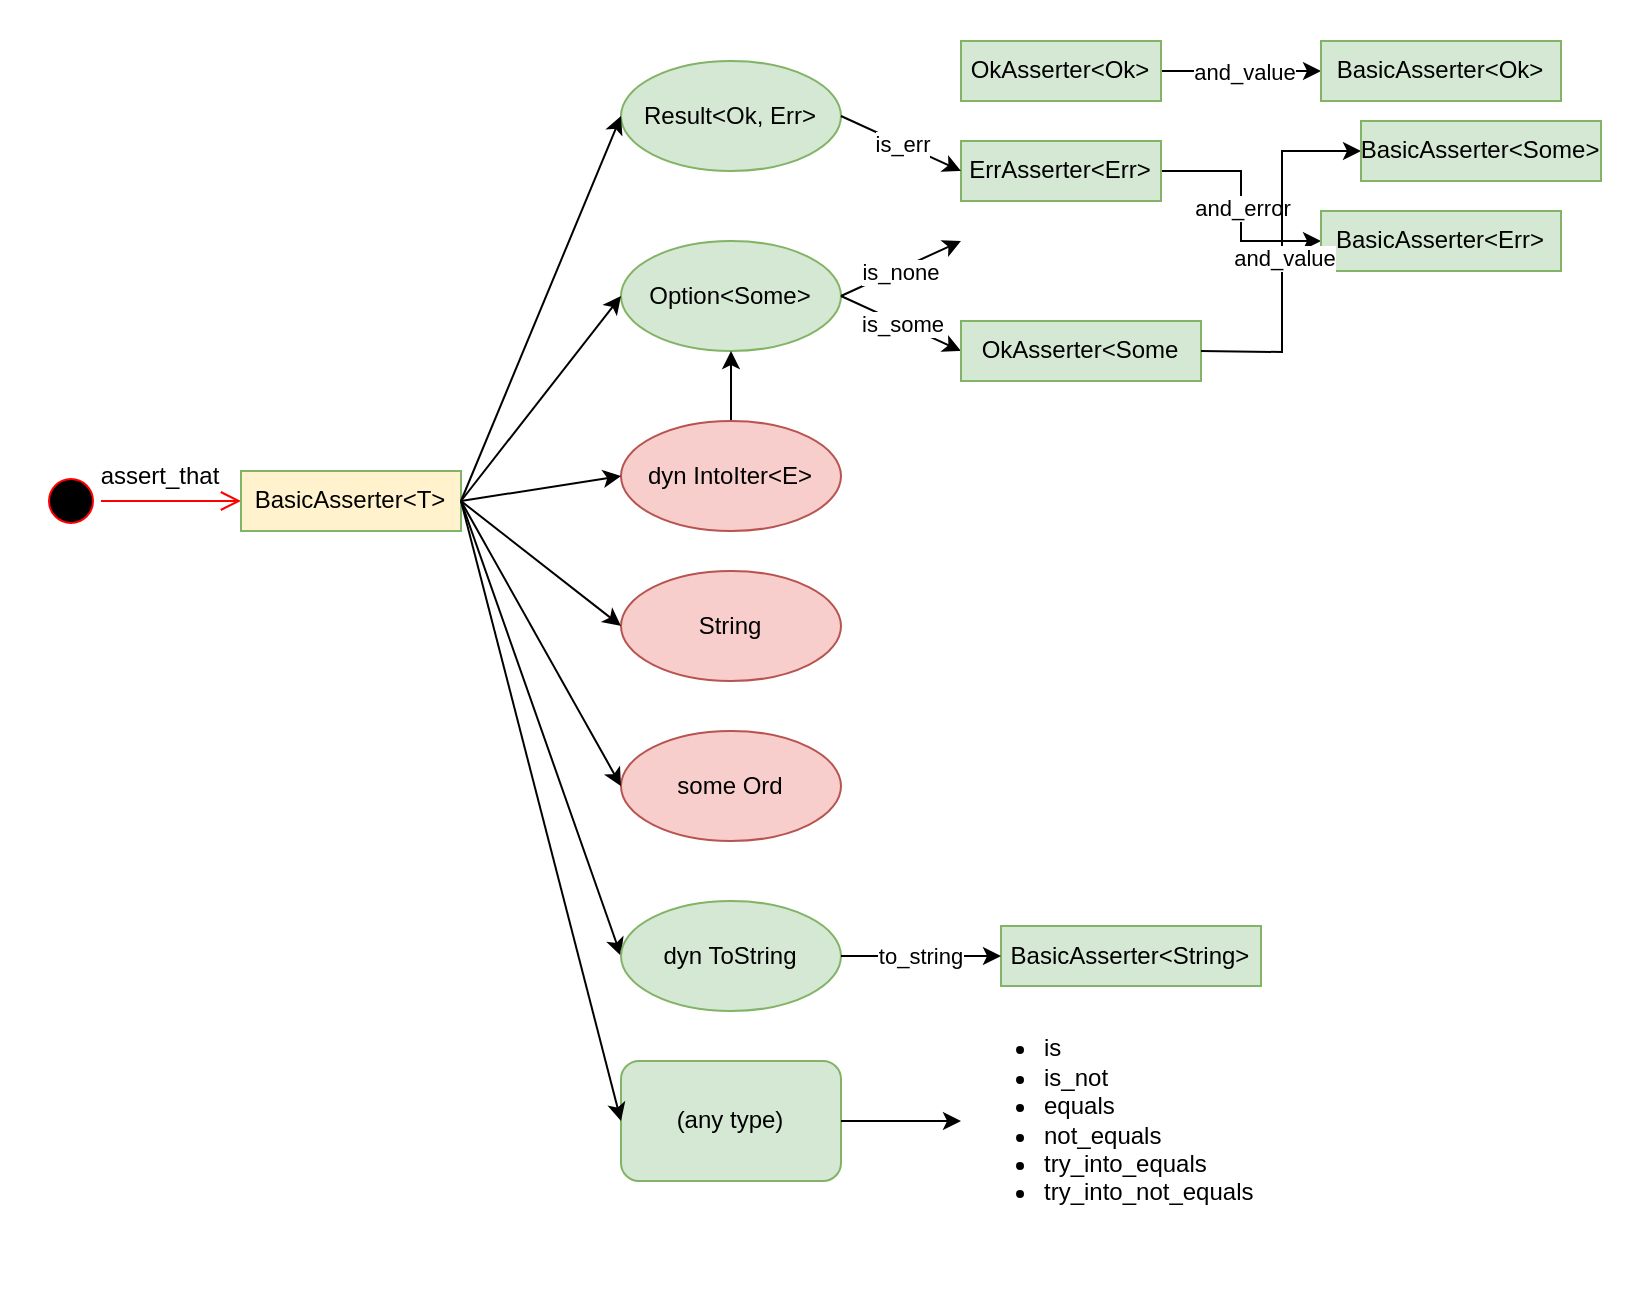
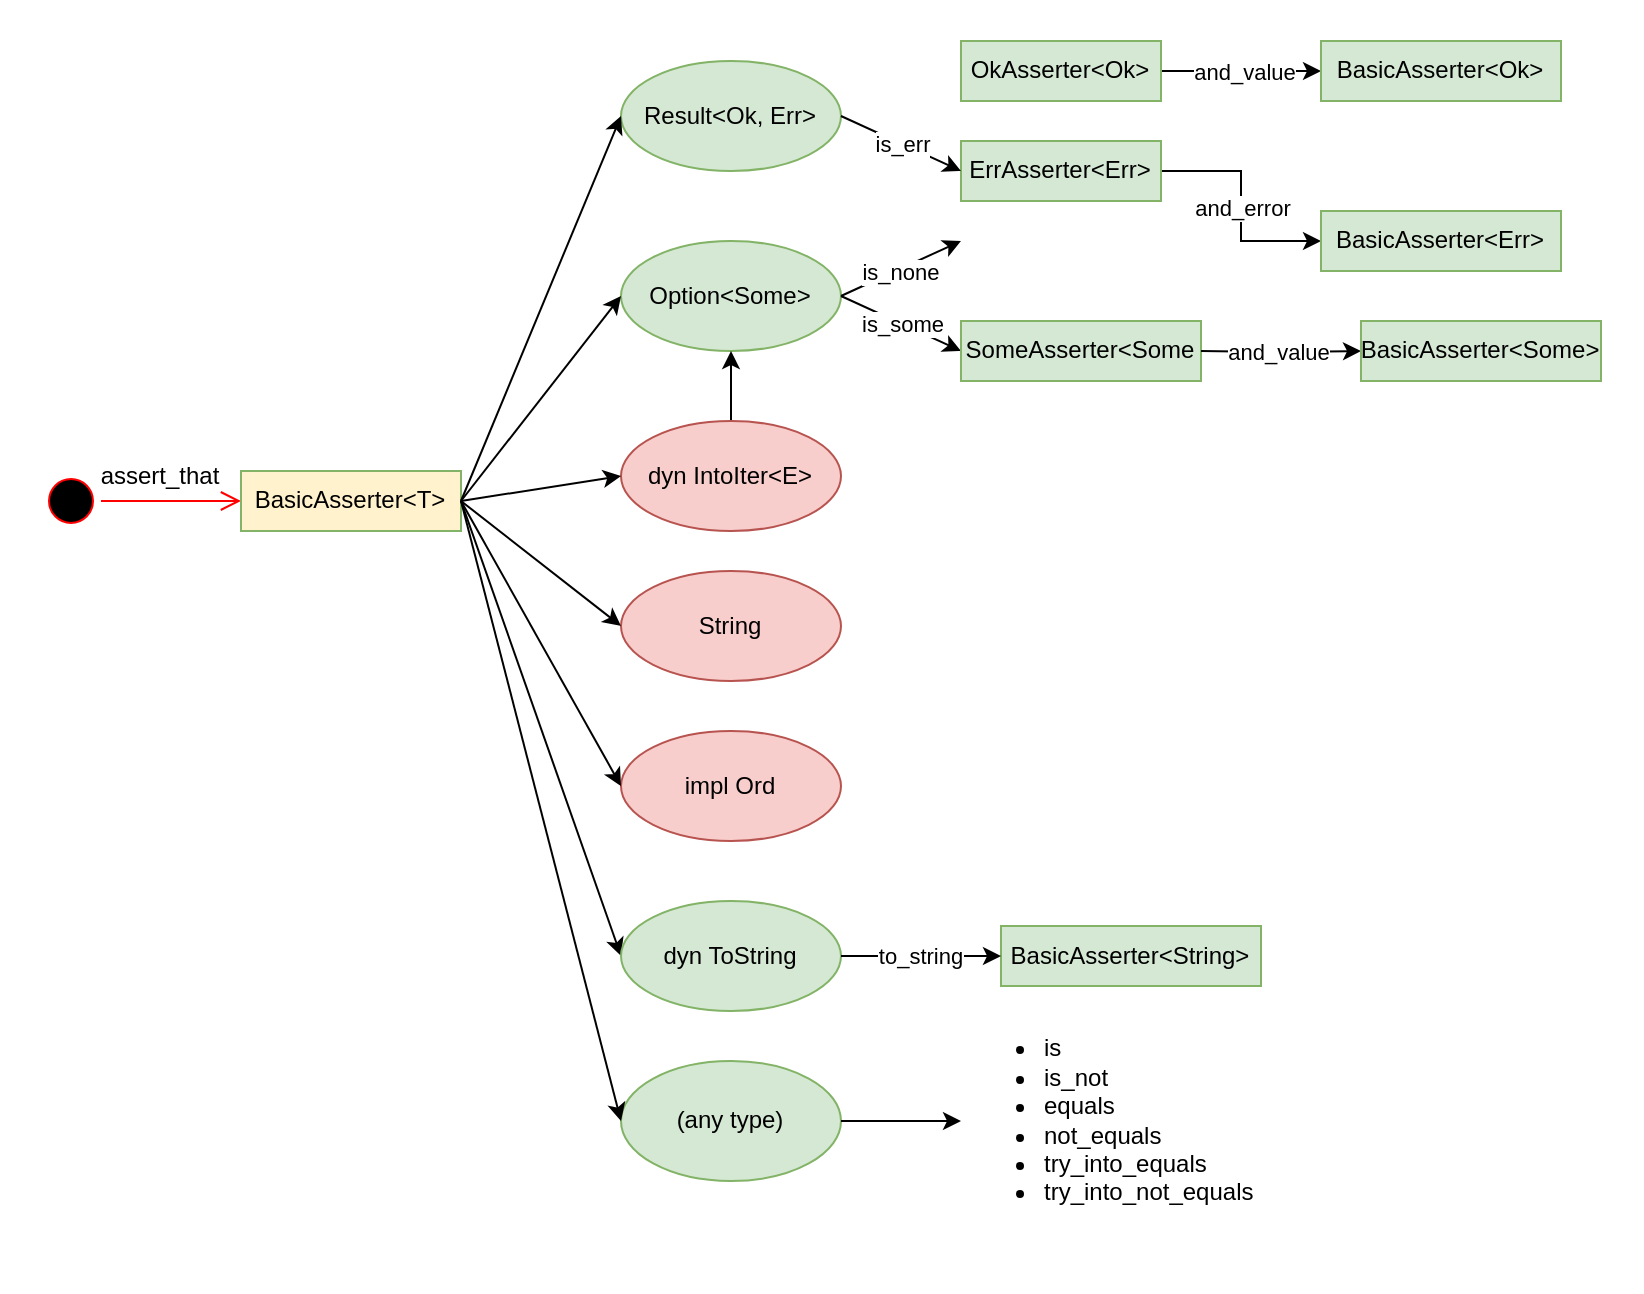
node "BasicAsserter<Some>": moved (1481, 151) -> (1481, 351)
node "OkAsserter<Some": label "OkAsserter<Some" -> "SomeAsserter<Some"
node "some Ord": label "some Ord" -> "impl Ord"
node "(any type)": shape rounded rectangle -> ellipse
